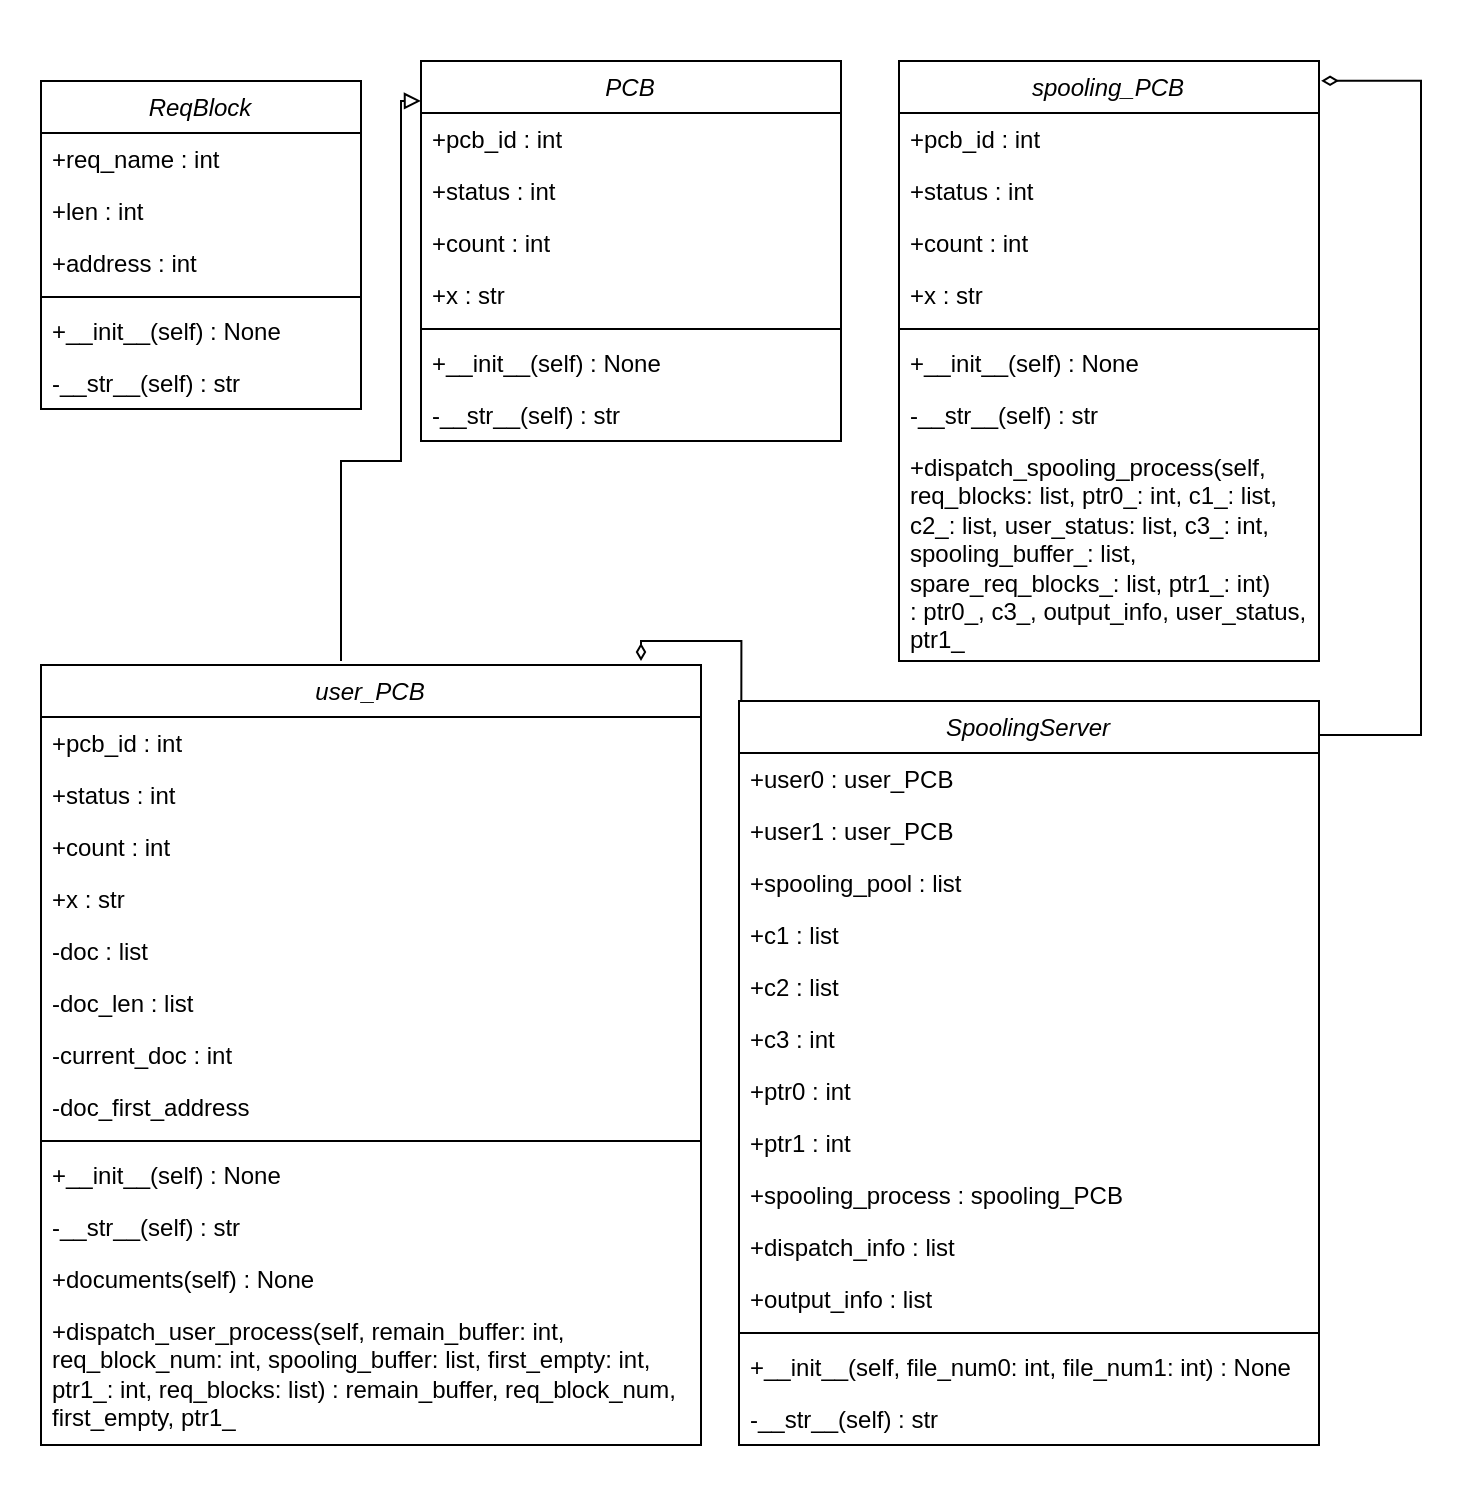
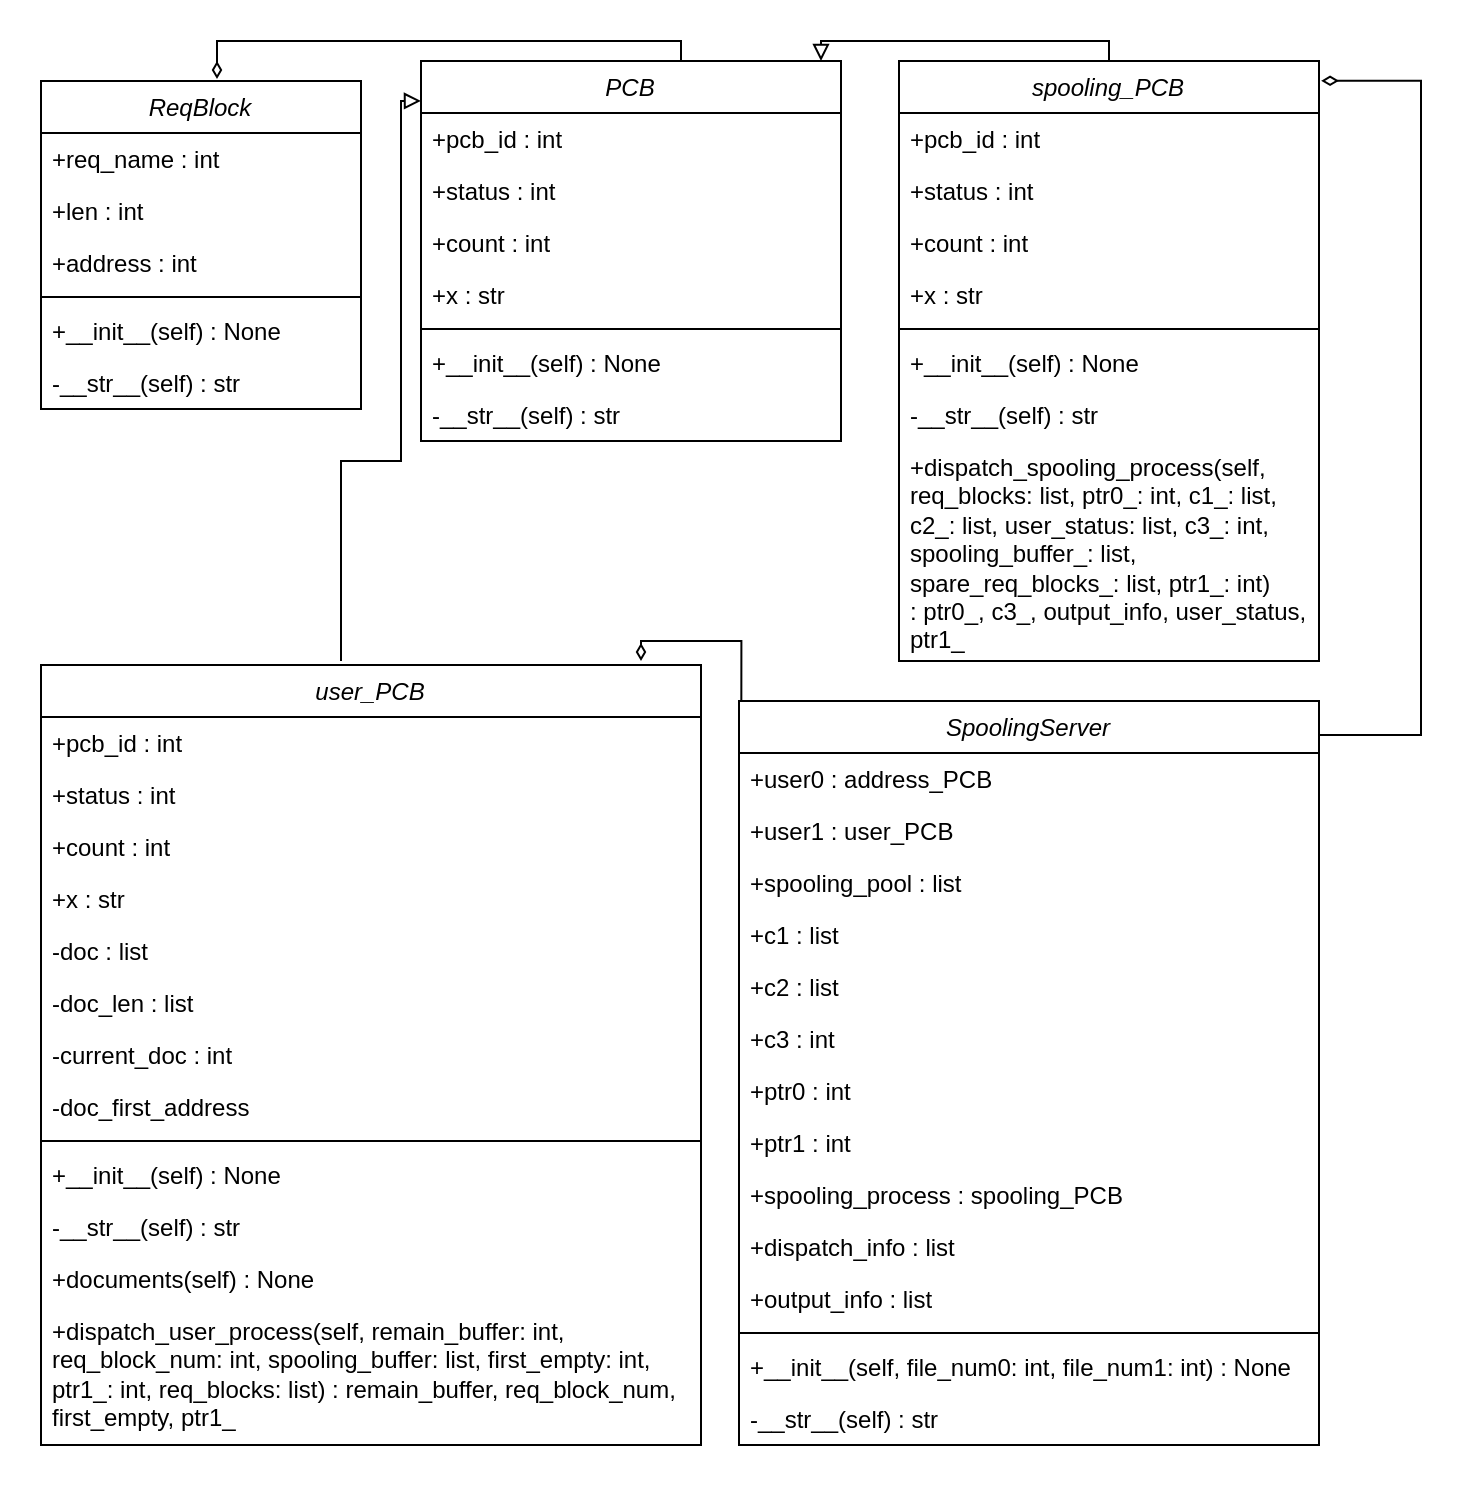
edge "PCB" -> "ReqBlock": added
edge "spooling_PCB" -> "PCB": added
node "+user0 : user_PCB": label "+user0 : user_PCB" -> "+user0 : address_PCB"
